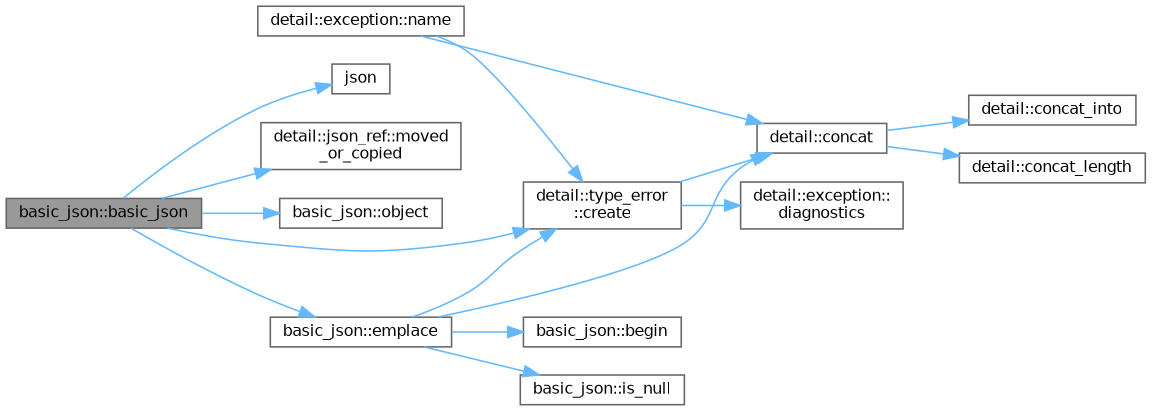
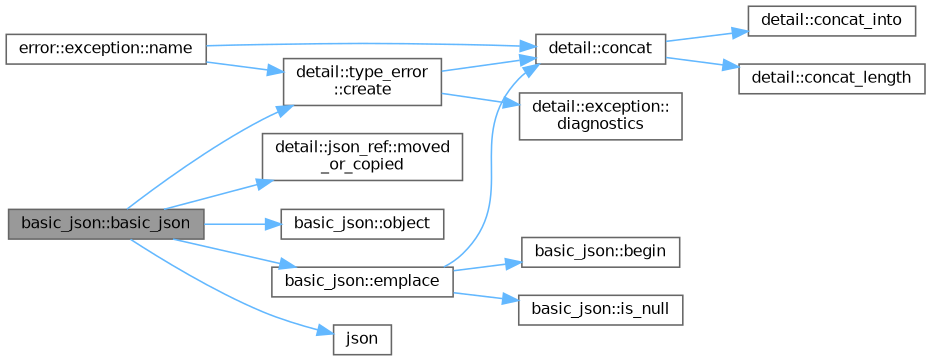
node "detail::exception::name": label "detail::exception::name" -> "error::exception::name"
edge "basic_json::emplace" -> "detail::type_error ::create": removed
